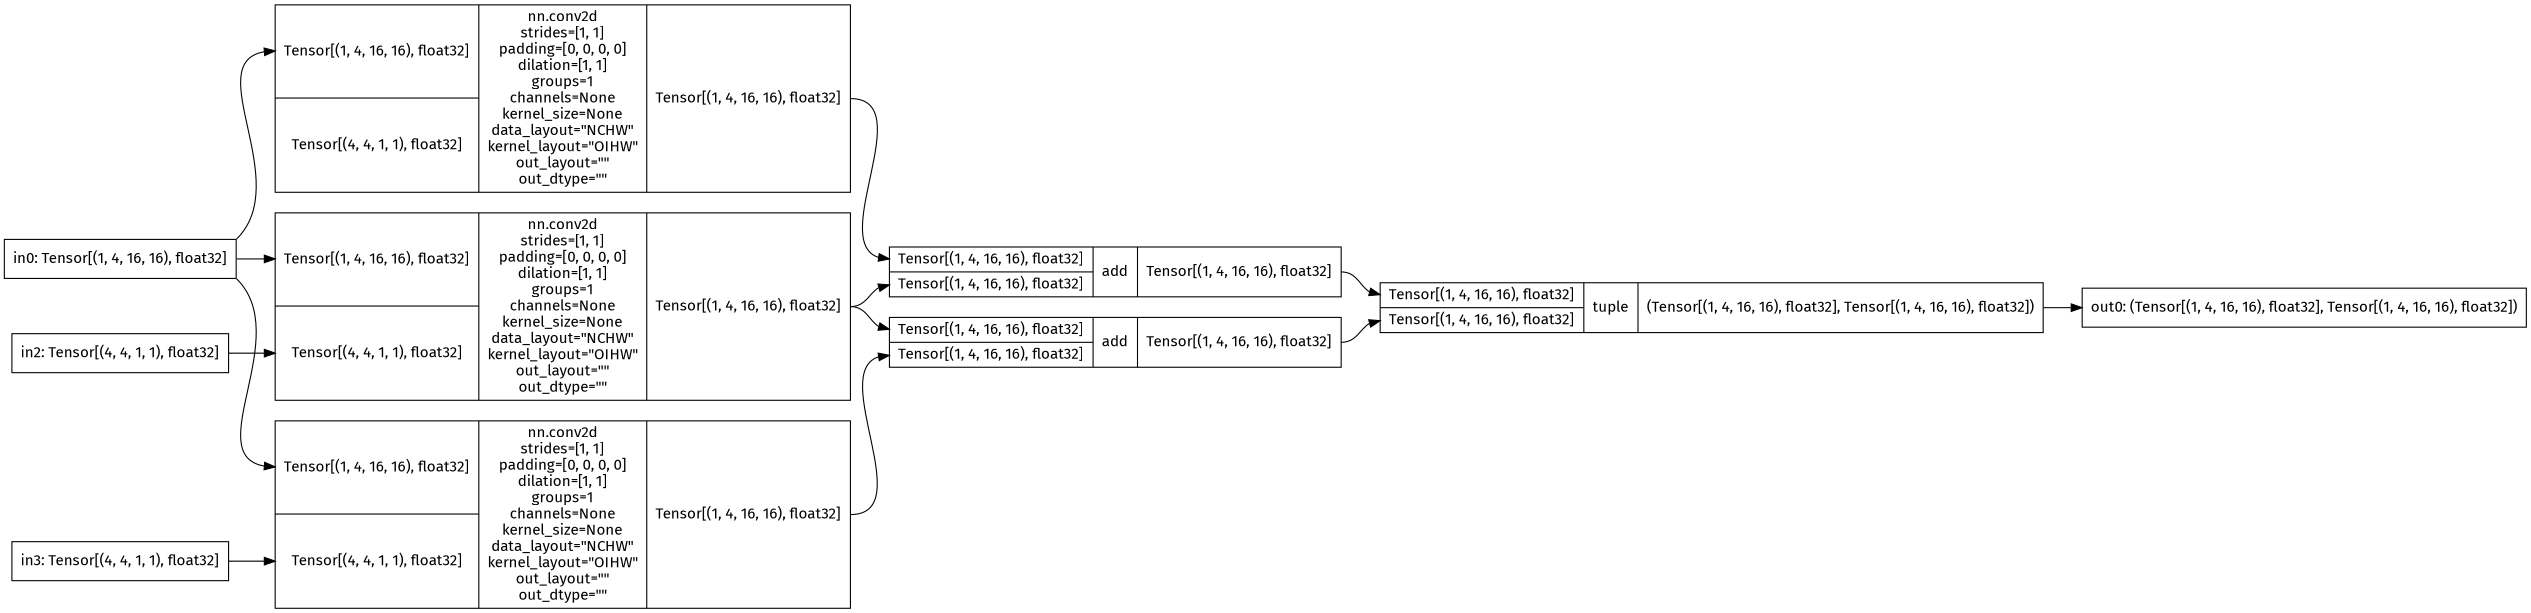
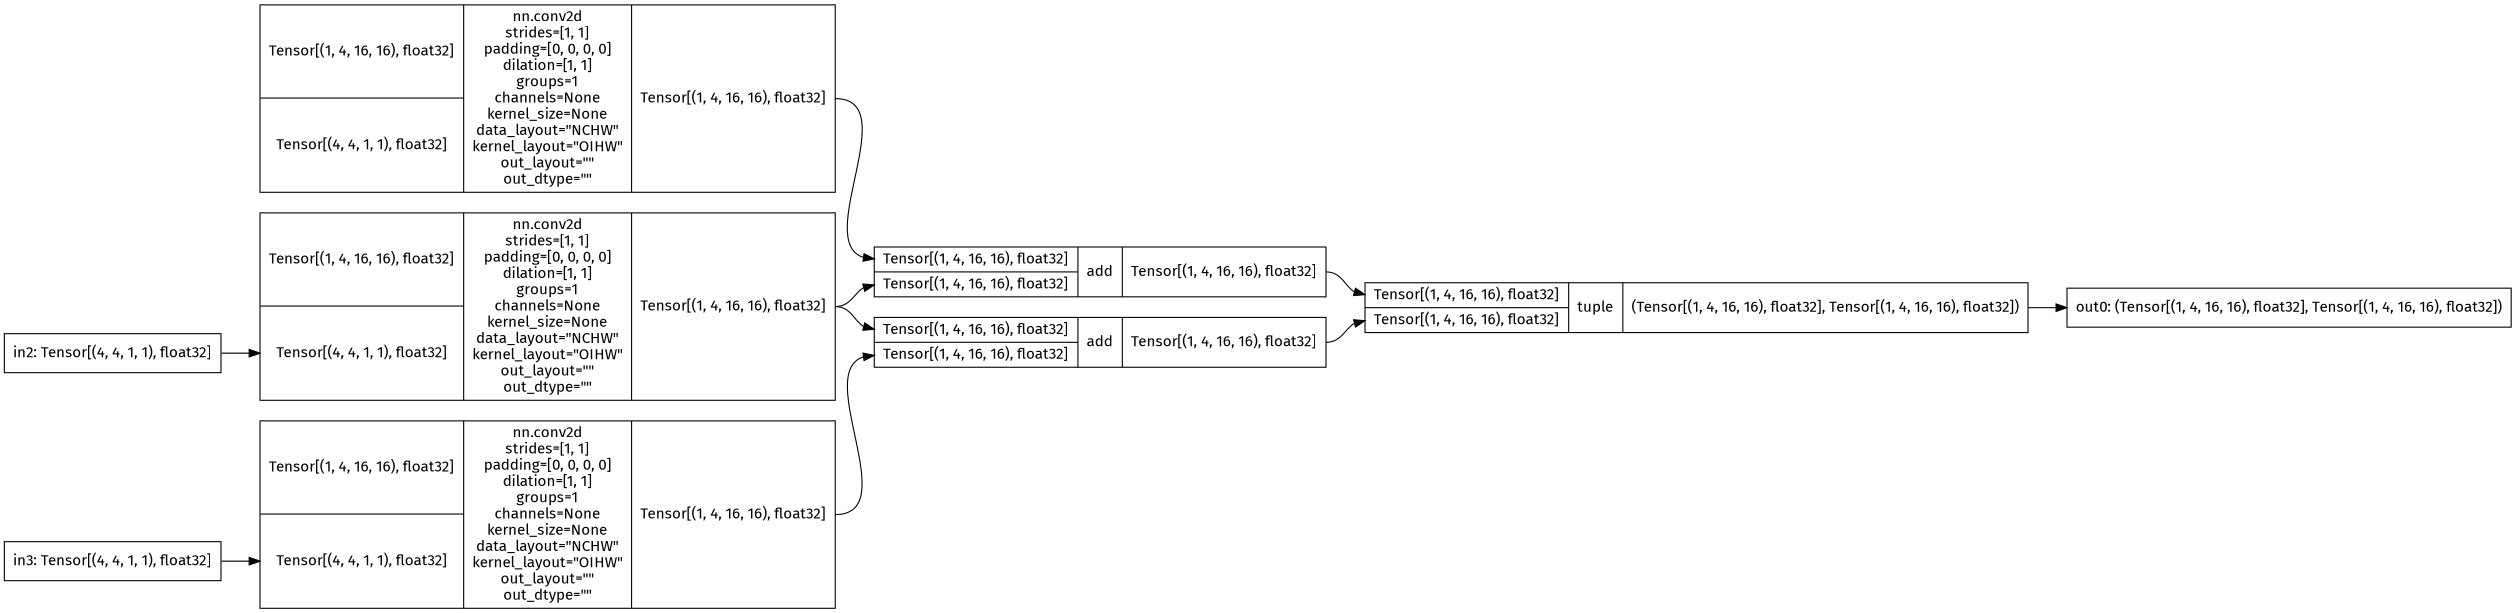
node "in0: Tensor[(1, 4, 16, 16), float32]": removed
